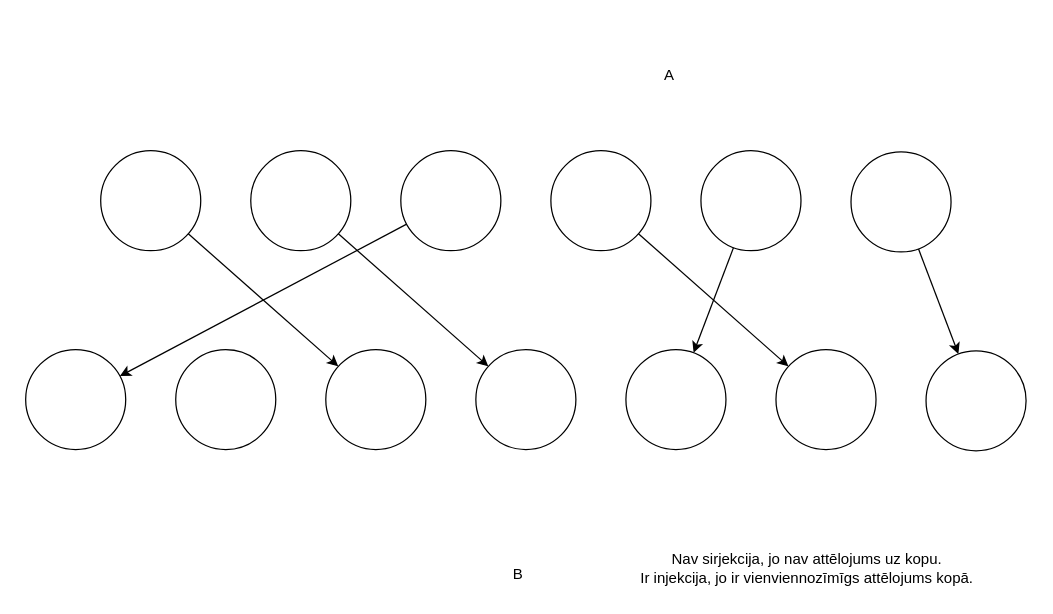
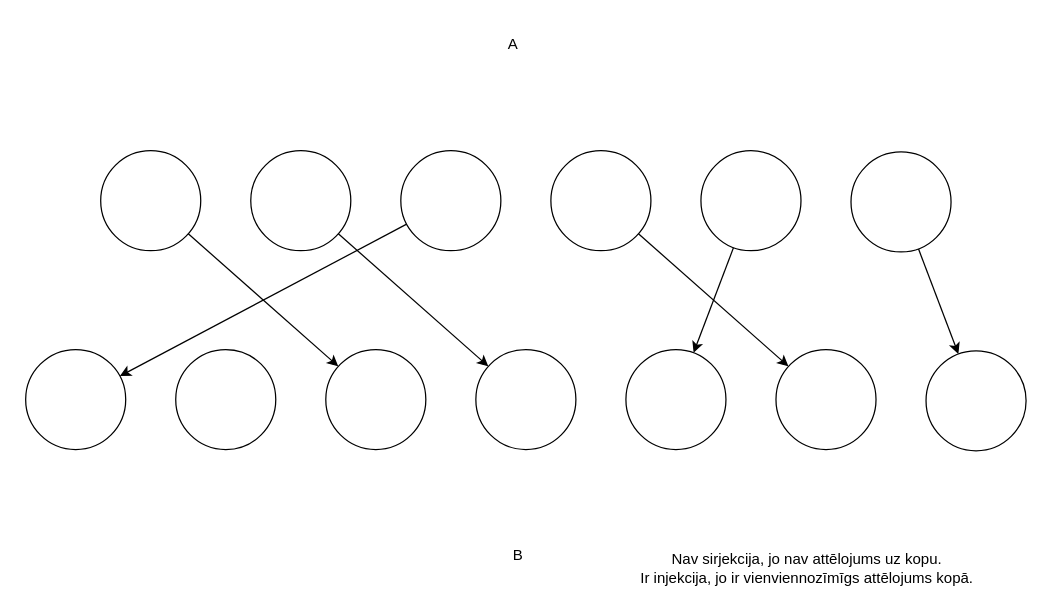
node "A": moved (669, 76) -> (513, 44)
node "B": moved (518, 574) -> (518, 556)
